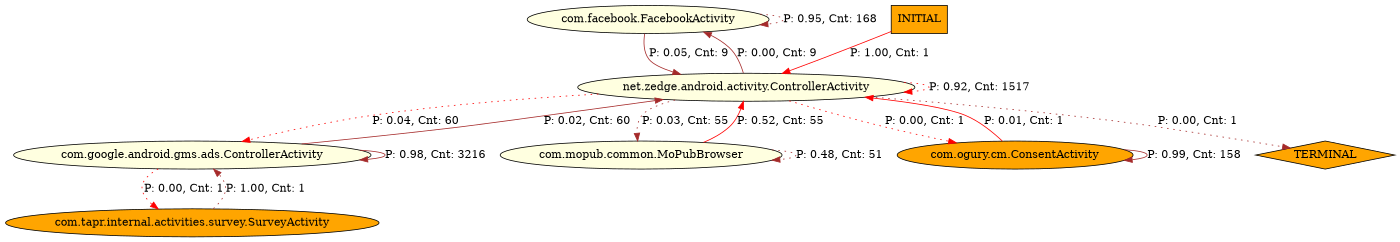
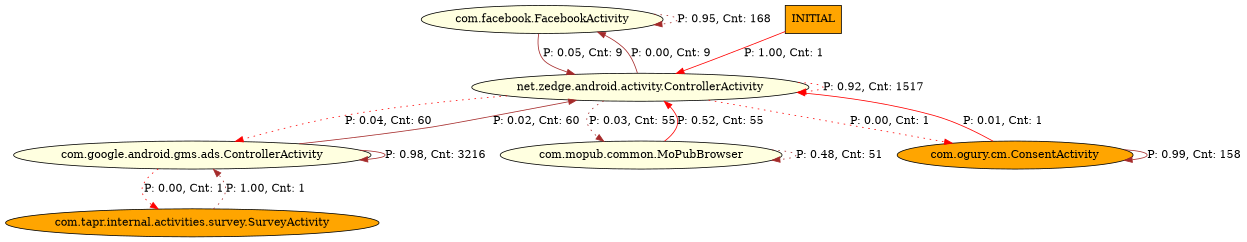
node "TERMINAL": removed
